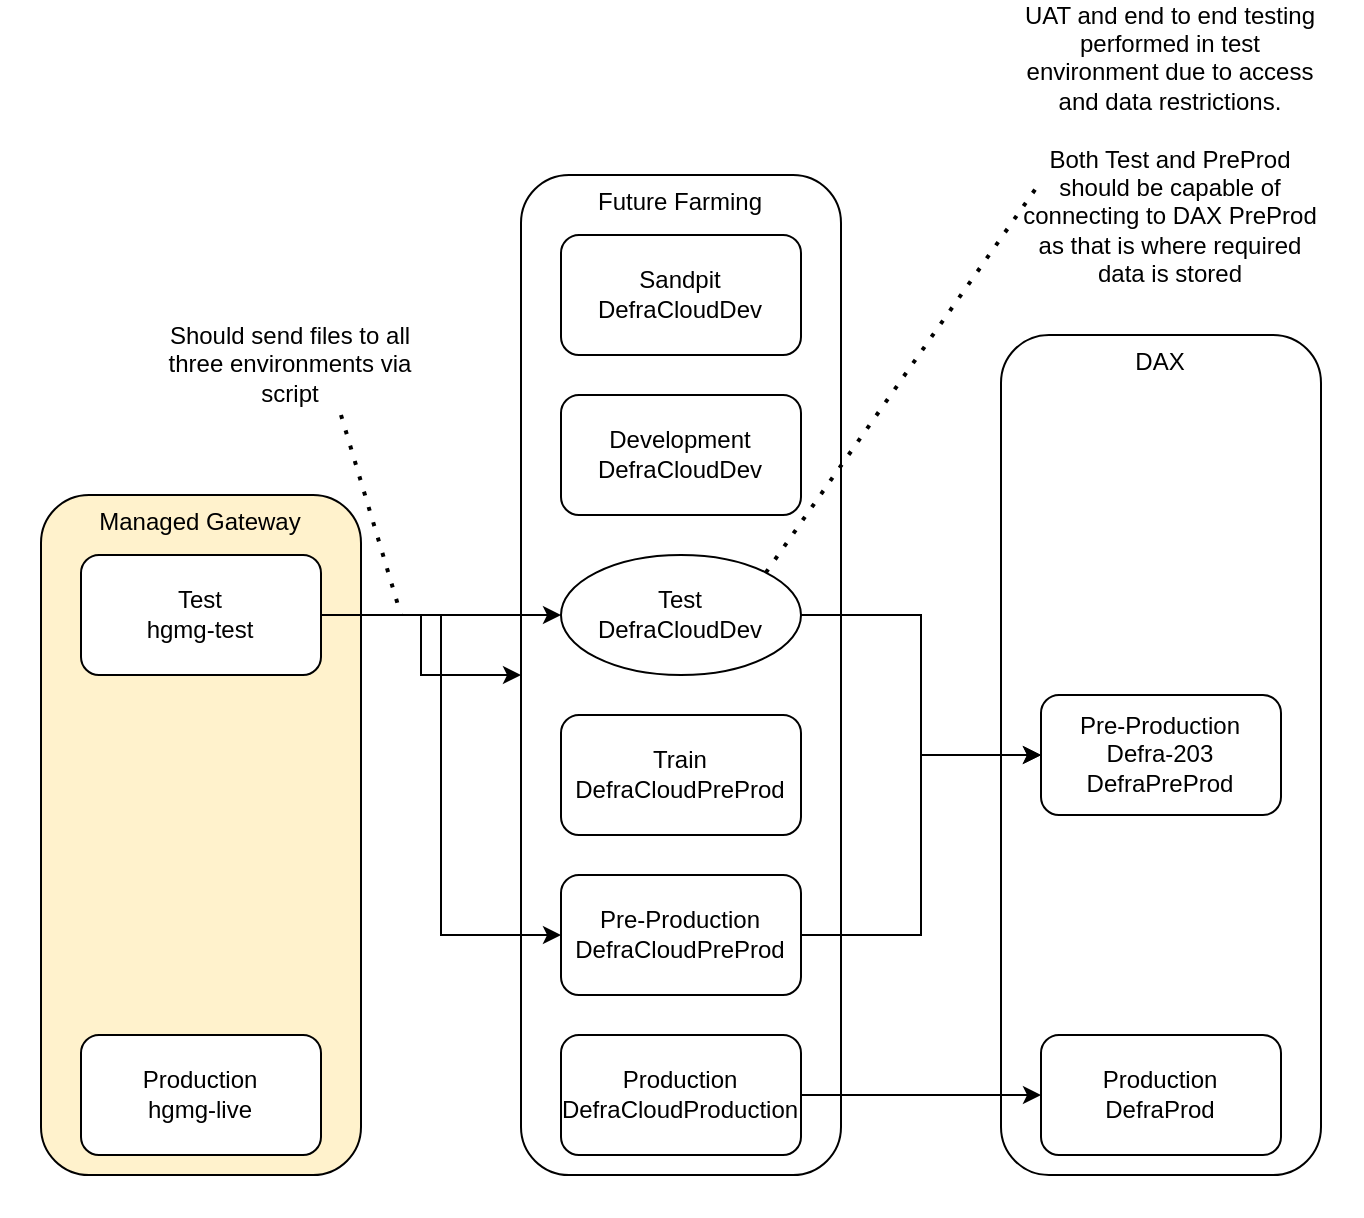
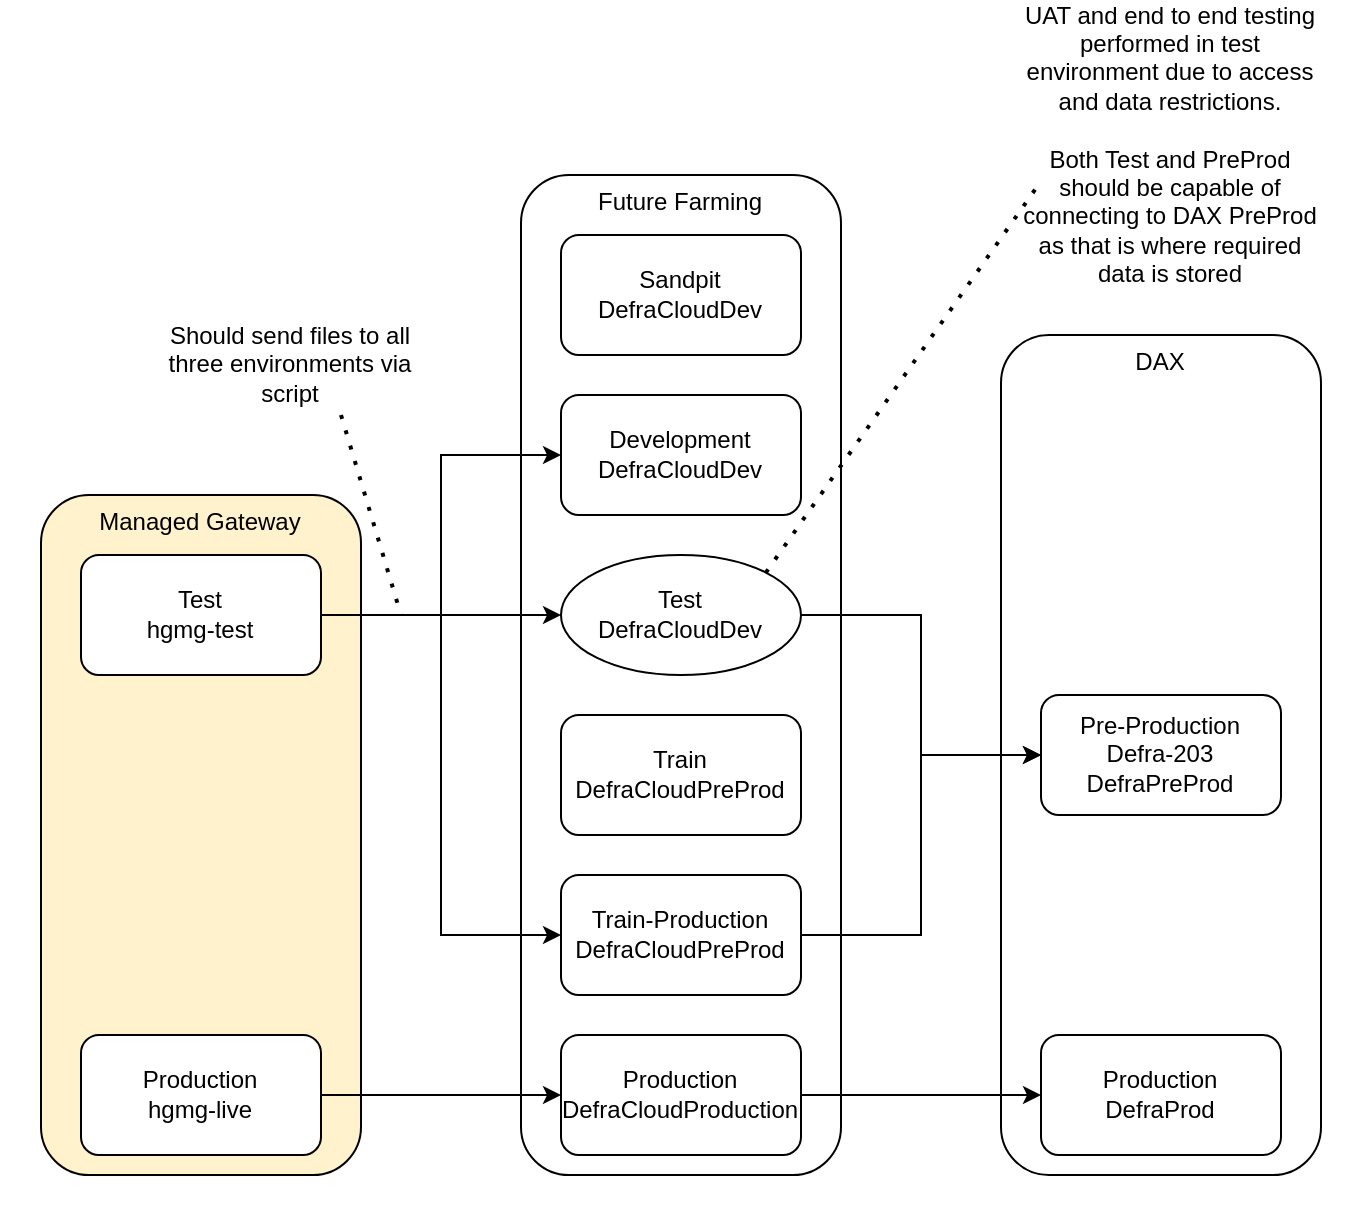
edge "Test hgmg-test" -> "Future Farming": now "Test hgmg-test" -> "Development DefraCloudDev"
node "Pre-Production DefraCloudPreProd": label "Pre-Production DefraCloudPreProd" -> "Train-Production DefraCloudPreProd"
edge "Production hgmg-live" -> "Production DefraCloudProduction": added
